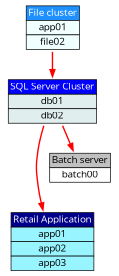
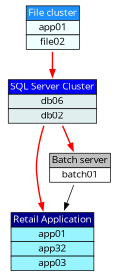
node "SQL Server Cluster": text "db01" -> "db06"
node "Batch server": text "batch00" -> "batch01"
edge "Batch server" -> "Retail Application": added
node "Retail Application": text "app02" -> "app32"
